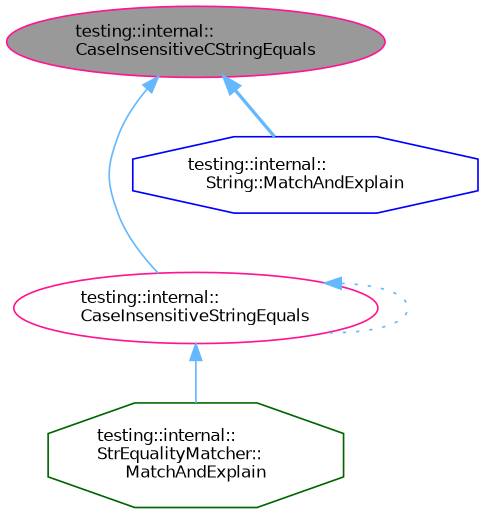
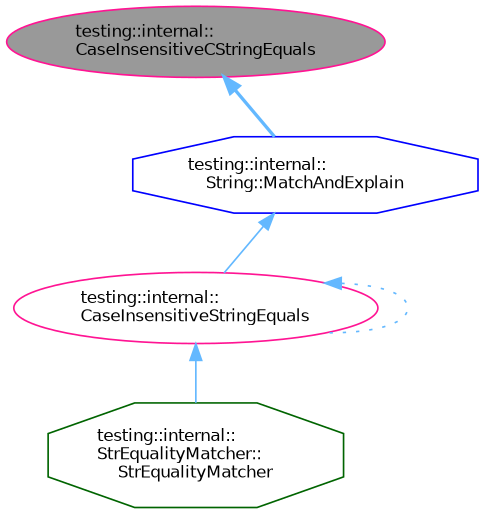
edge "testing::internal:: CaseInsensitiveStringEquals" -> "testing::internal:: CaseInsensitiveCStringEquals": now "testing::internal:: CaseInsensitiveStringEquals" -> "testing::internal:: String::MatchAndExplain"
node "testing::internal:: StrEqualityMatcher:: MatchAndExplain": label "testing::internal:: StrEqualityMatcher:: MatchAndExplain" -> "testing::internal:: StrEqualityMatcher:: StrEqualityMatcher"
